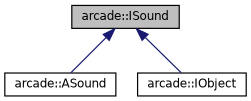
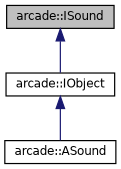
edge "arcade::ASound" -> "arcade::ISound": now "arcade::ASound" -> "arcade::IObject"
